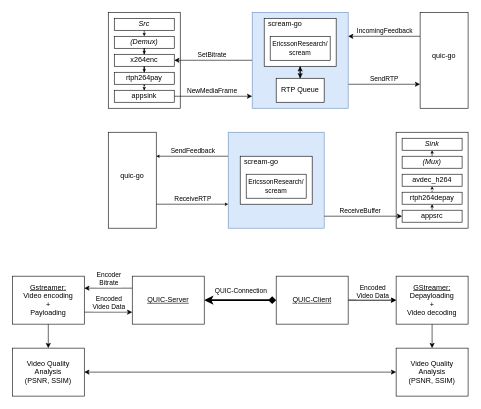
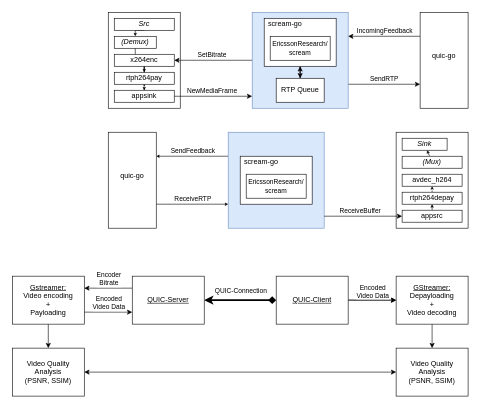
node "(Demux)": size 60x12 -> 42x12
node "Sink": size 60x12 -> 45x12
